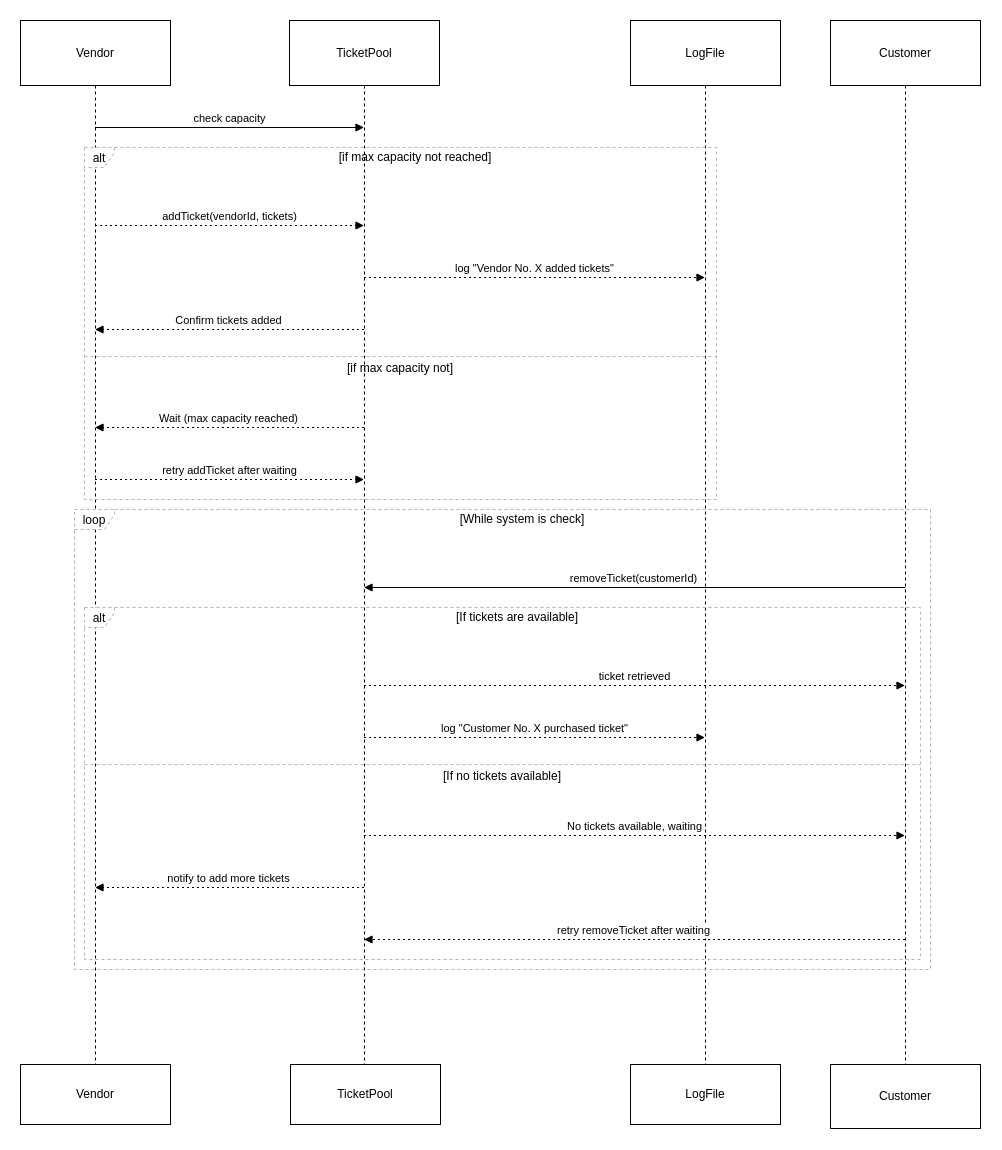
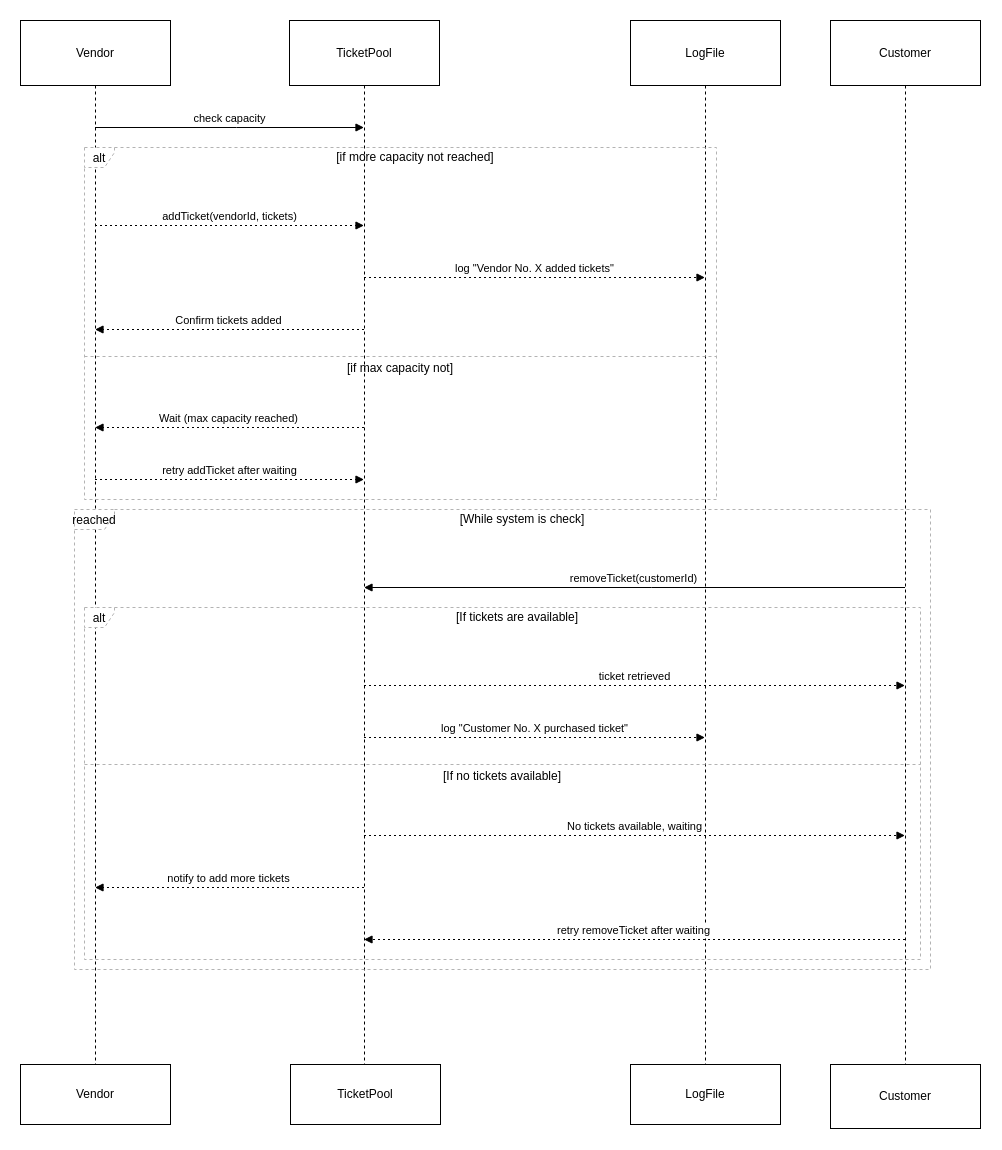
node "[if max capacity not reached]": label "[if max capacity not reached]" -> "[if more capacity not reached]"
node "loop": label "loop" -> "reached"
